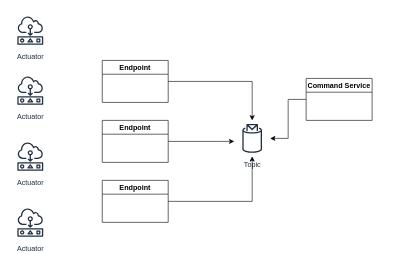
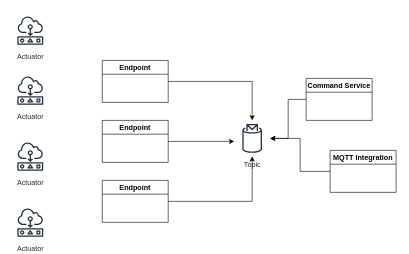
edge "MQTT Integration" -> "Topic": added
node "MQTT Integration": added
